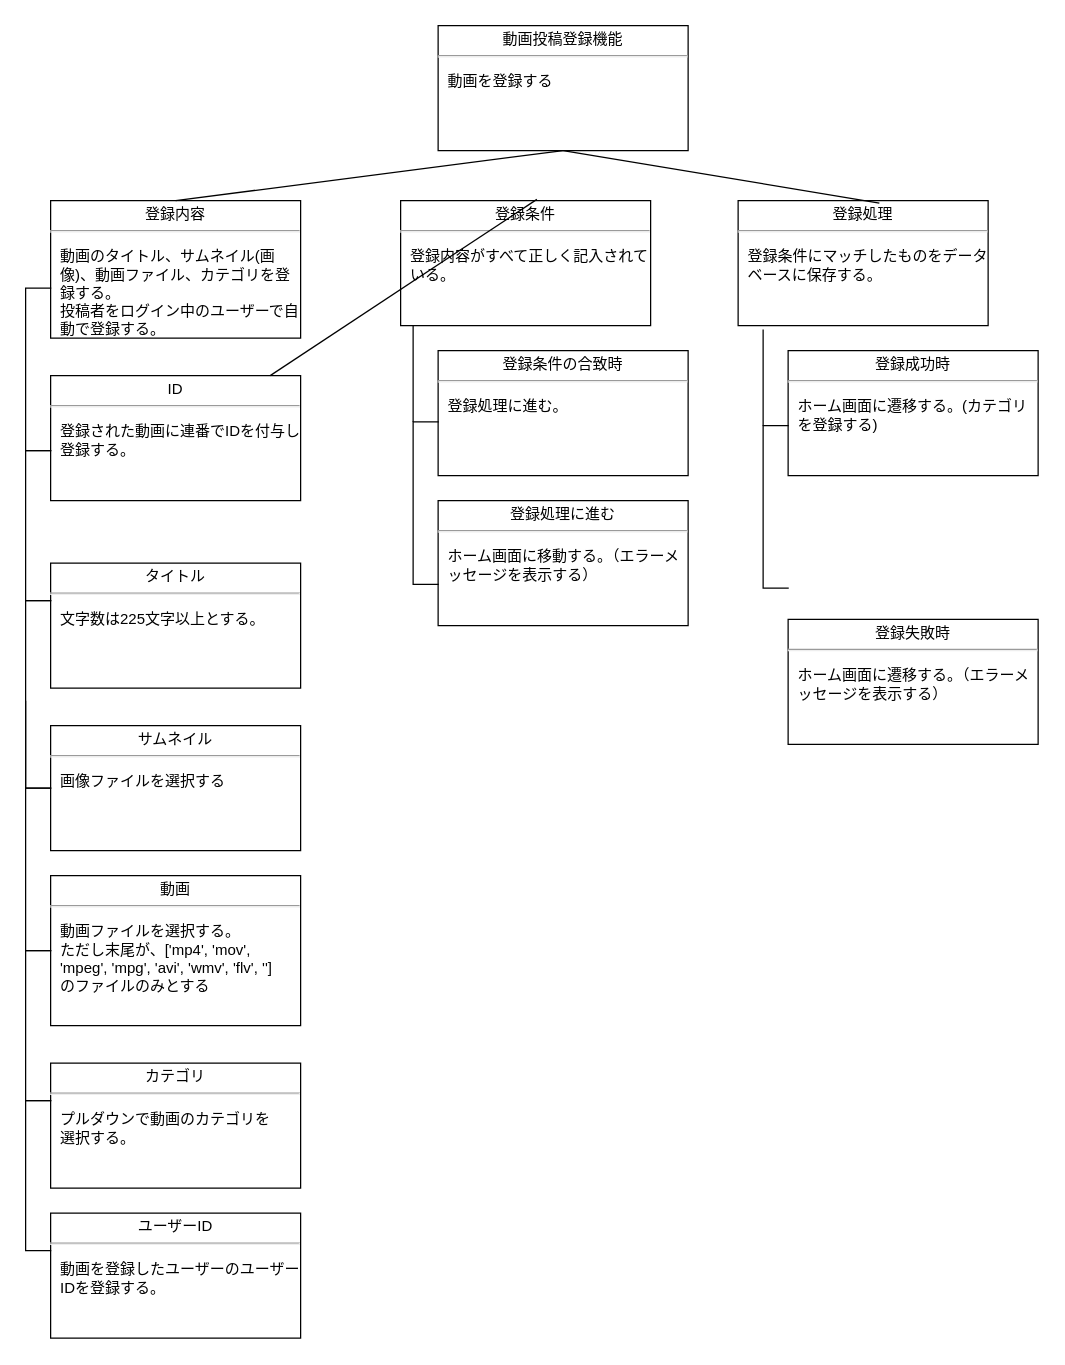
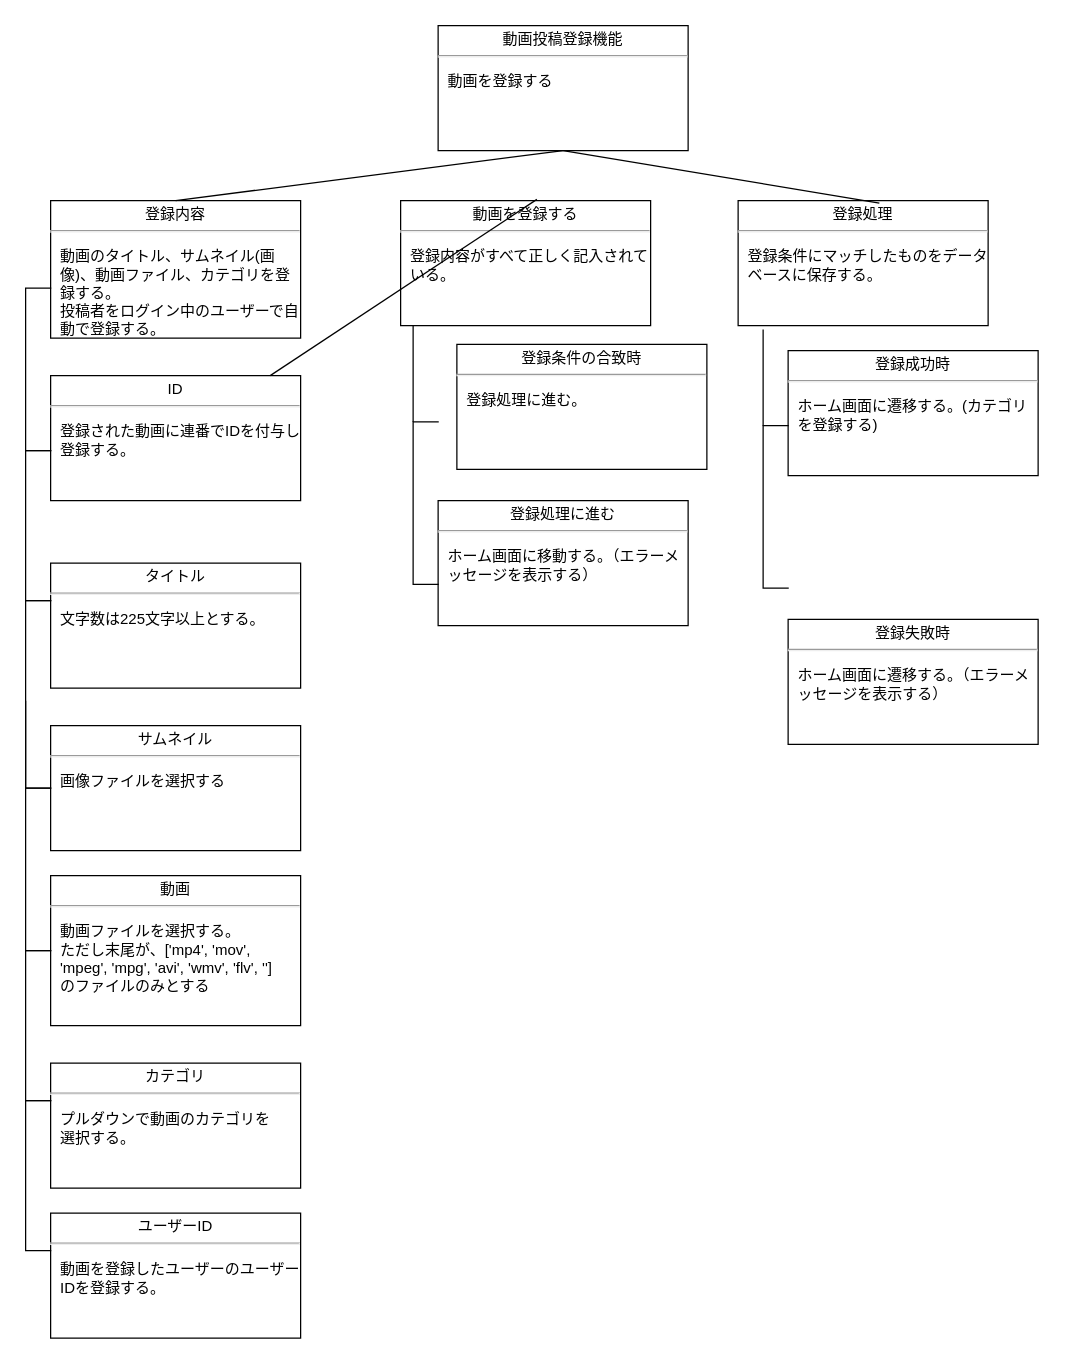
node "登録条件 登録内容がすべて正しく記入されている。": label "登録条件 登録内容がすべて正しく記入されている。" -> "動画を登録する 登録内容がすべて正しく記入されている。"
node "登録条件の合致時 登録処理に進む。": moved (563, 413) -> (582, 407)
